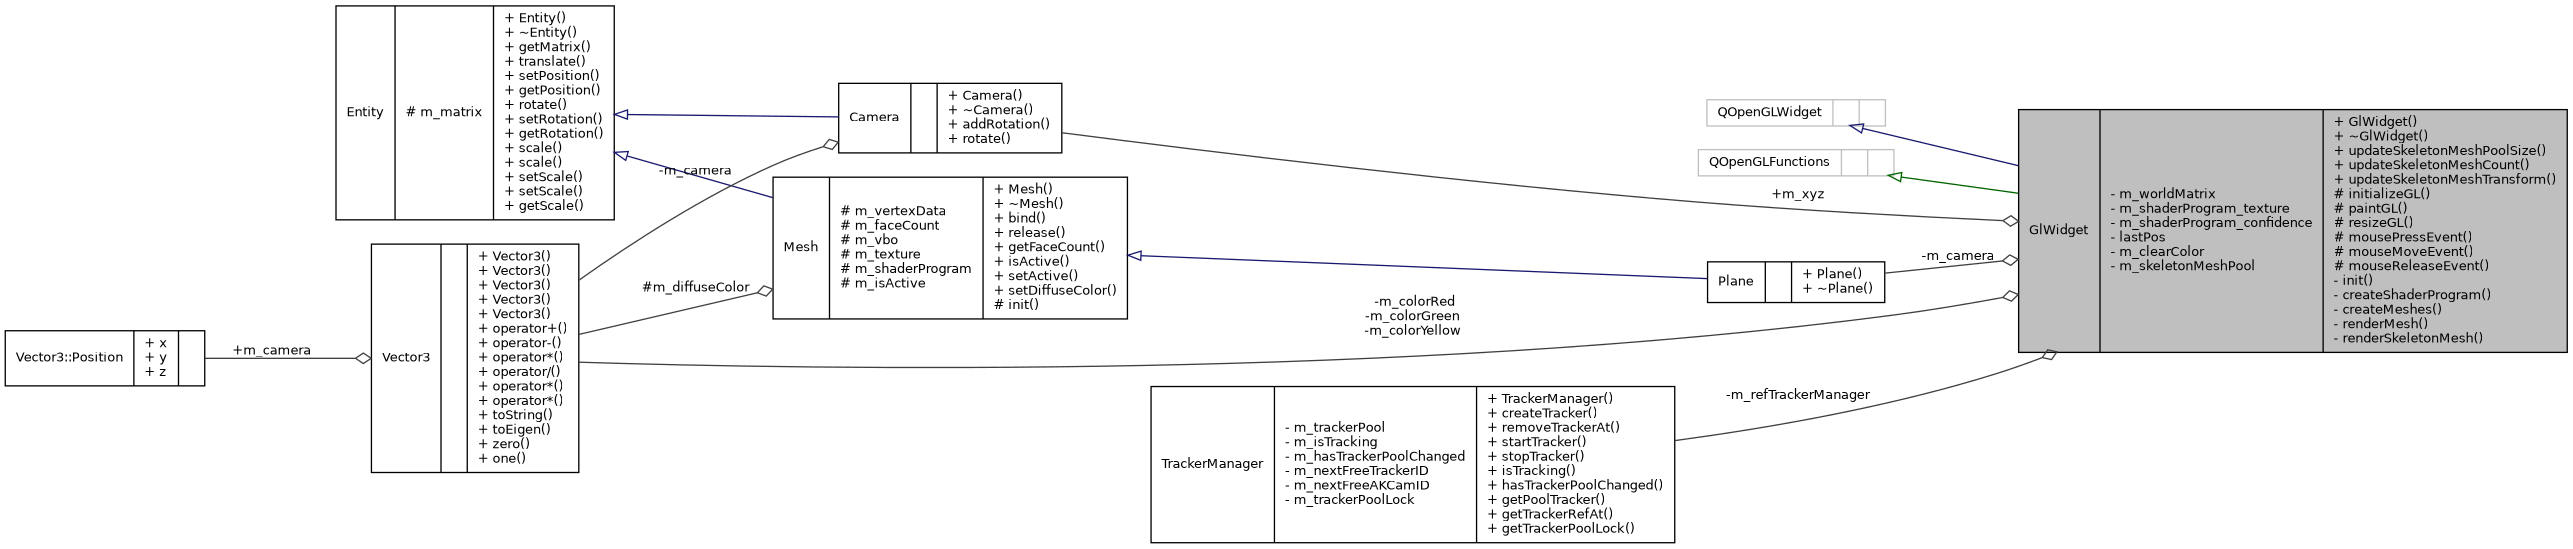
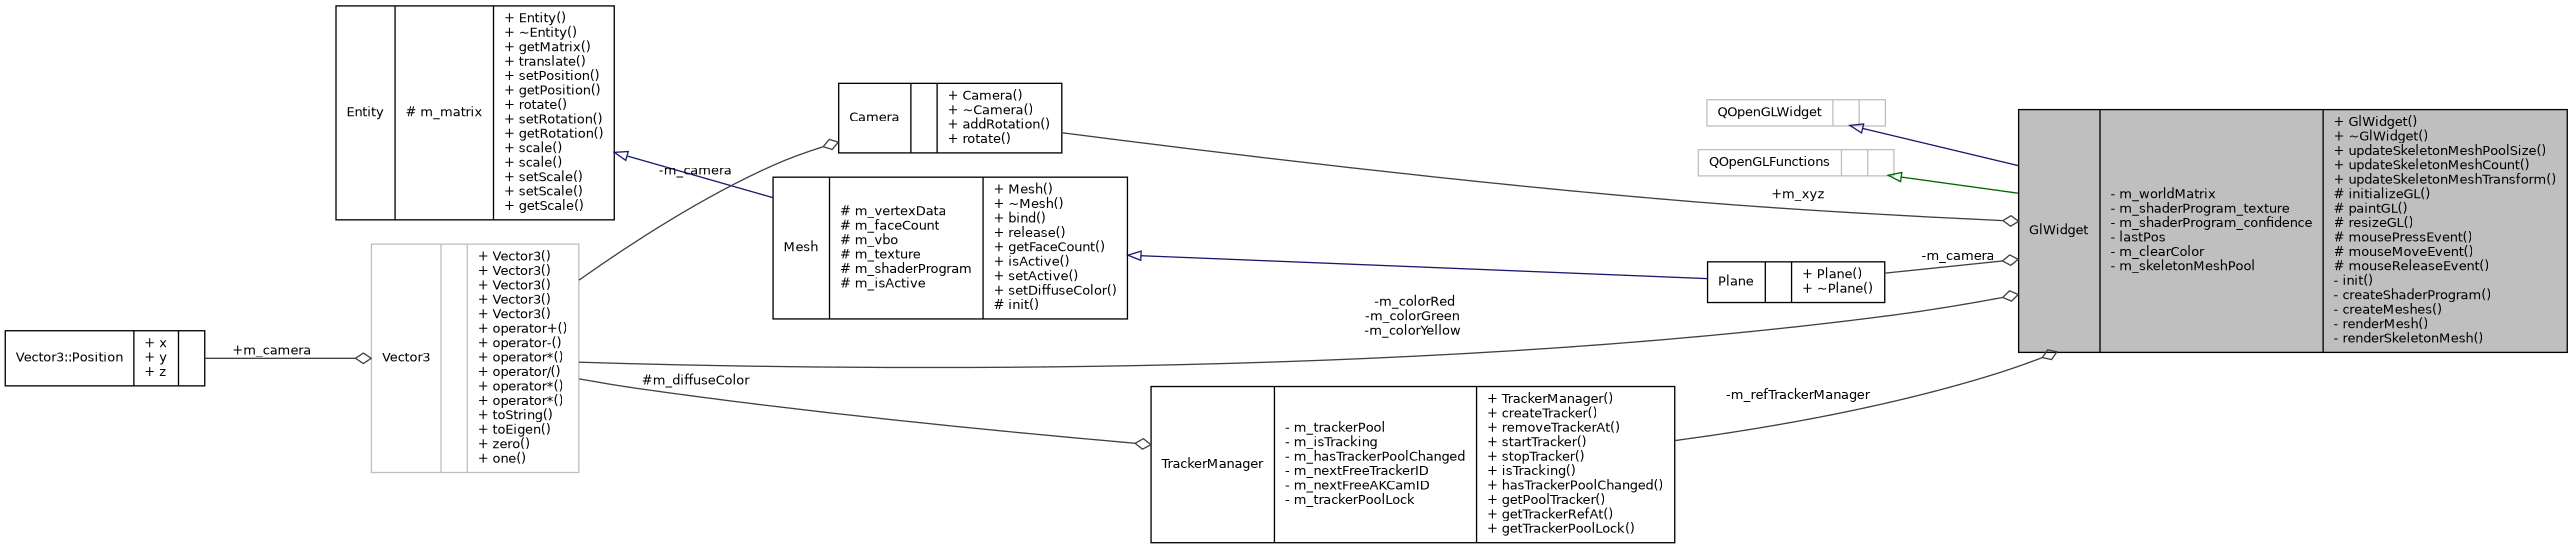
edge "Camera" -> "Entity": removed
edge "Vector3" -> "Mesh": now "Vector3" -> "TrackerManager"
node "Vector3": color black -> grey75
